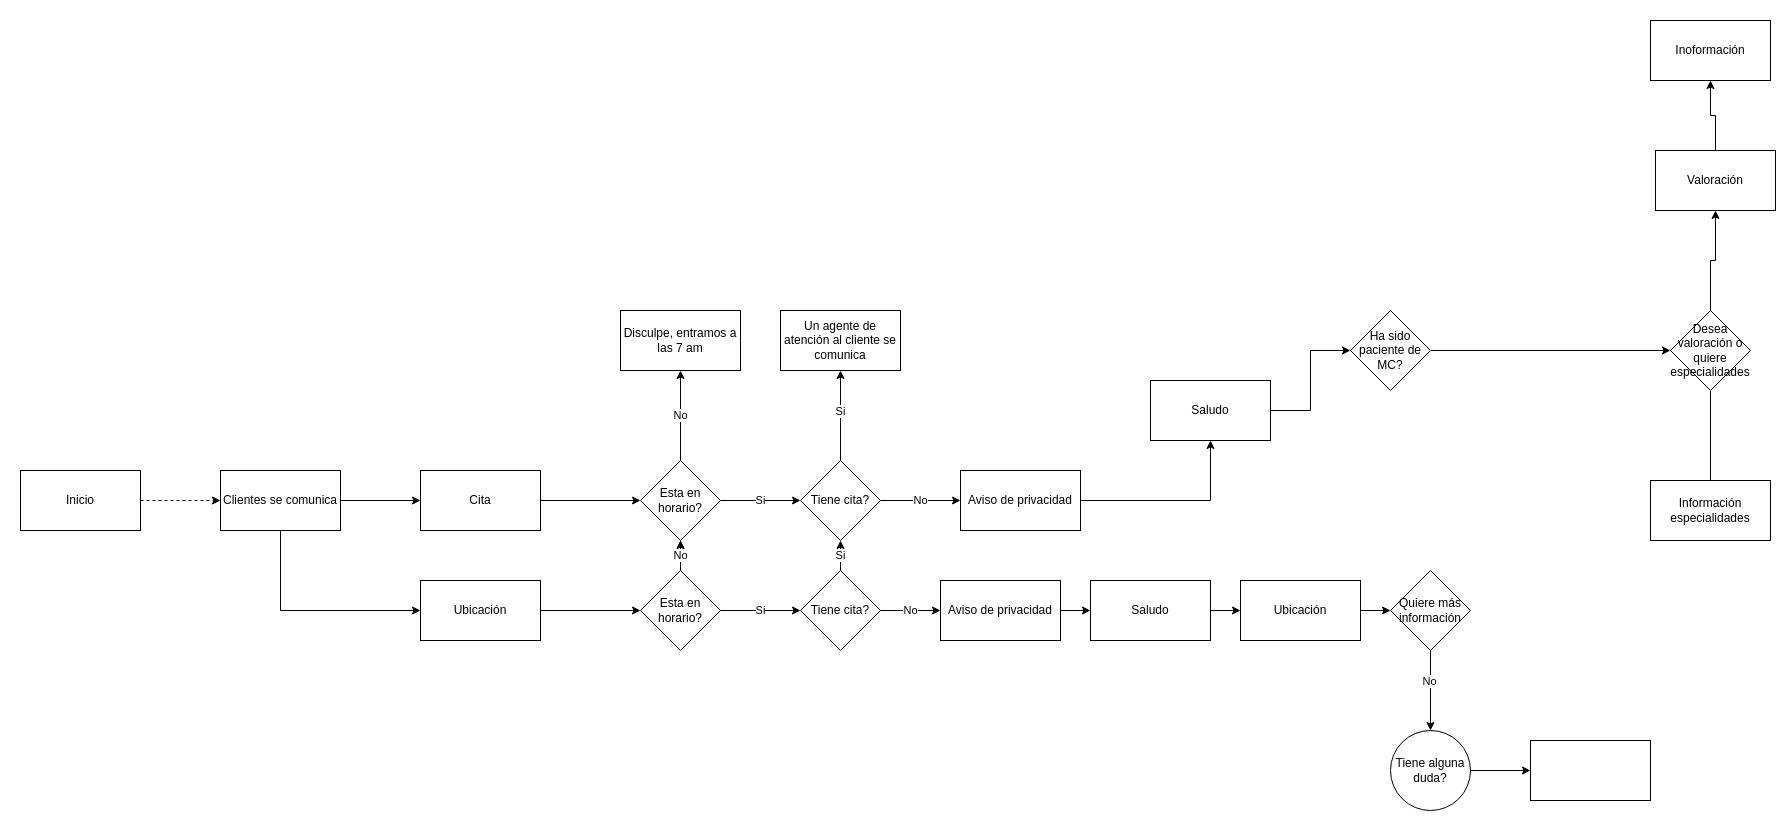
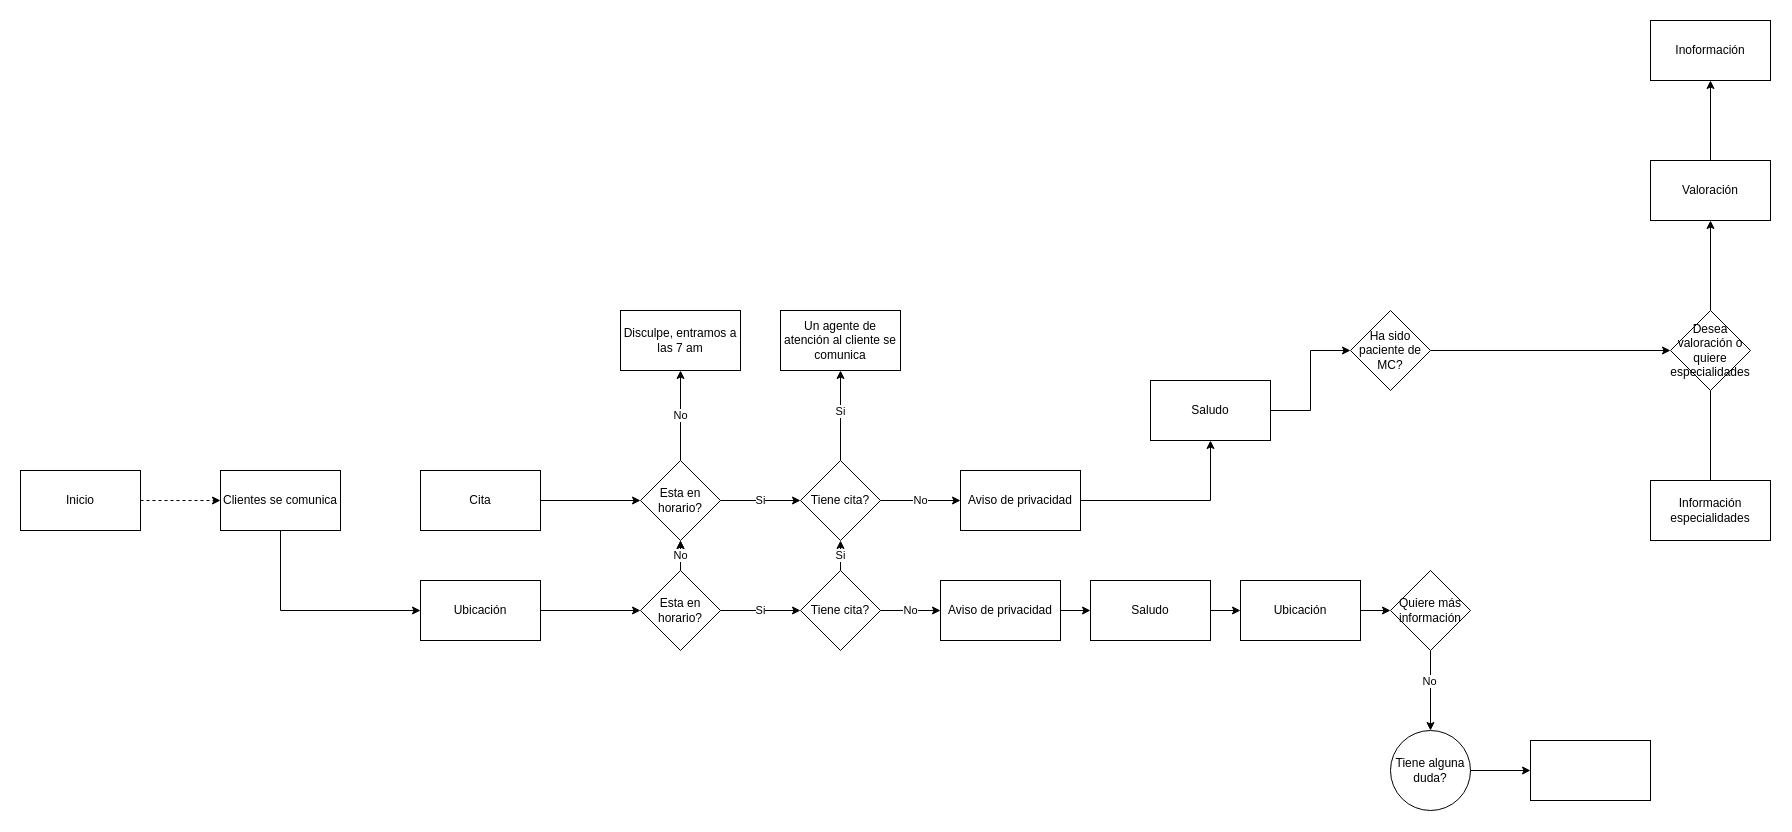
node "Valoración": moved (1716, 181) -> (1711, 191)
edge "Clientes se comunica" -> "Cita": removed
